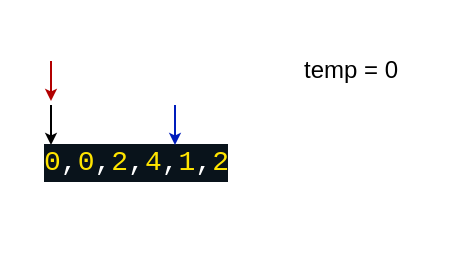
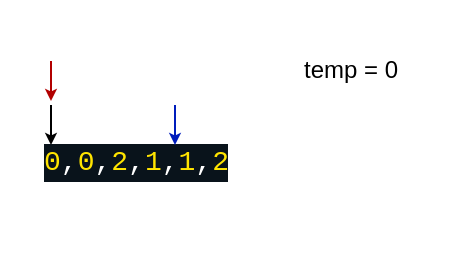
node "0,0,2,4,1,2": label "0,0,2,4,1,2" -> "0,0,2,1,1,2"
